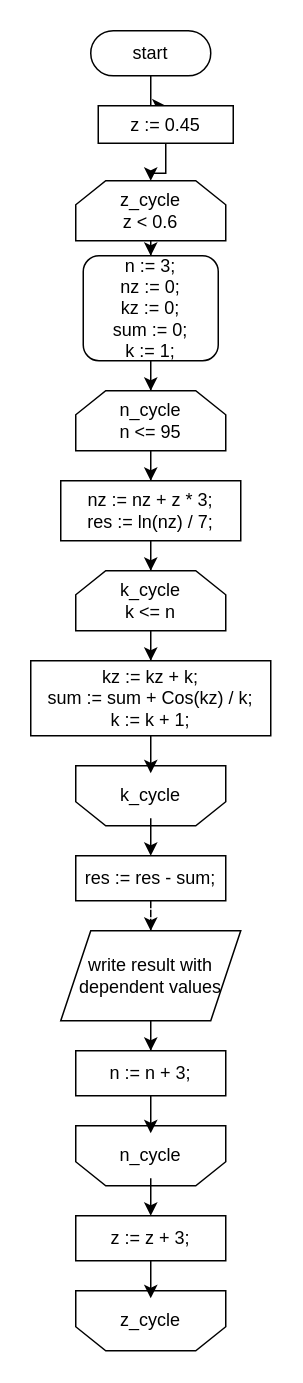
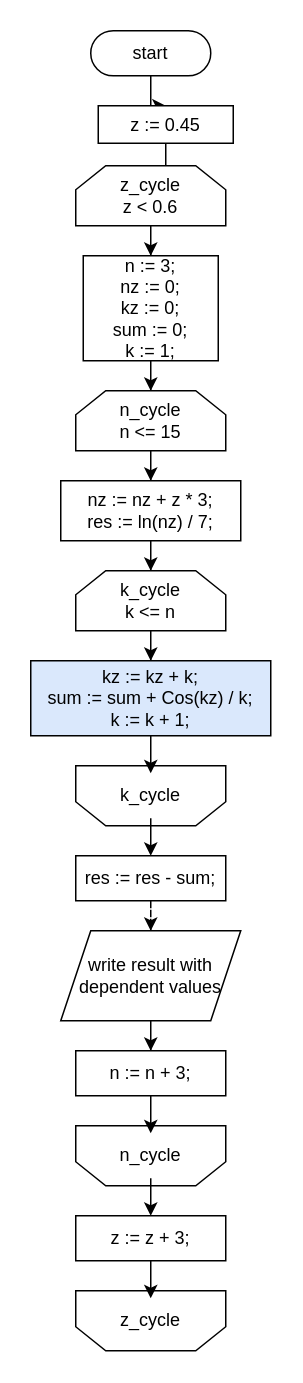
node "z_cycle z < 0.6": moved (151, 211) -> (151, 196)
node "n := 3; nz := 0; kz := 0; sum := 0; k := 1;": shape rounded rectangle -> rectangle
node "n_cycle n <= 95": label "n_cycle n <= 95" -> "n_cycle n <= 15"
node "kz := kz + k;sum := sum + Cos(kz) / k;k := k + 1;": fillcolor #ffffff -> #dae8fc
